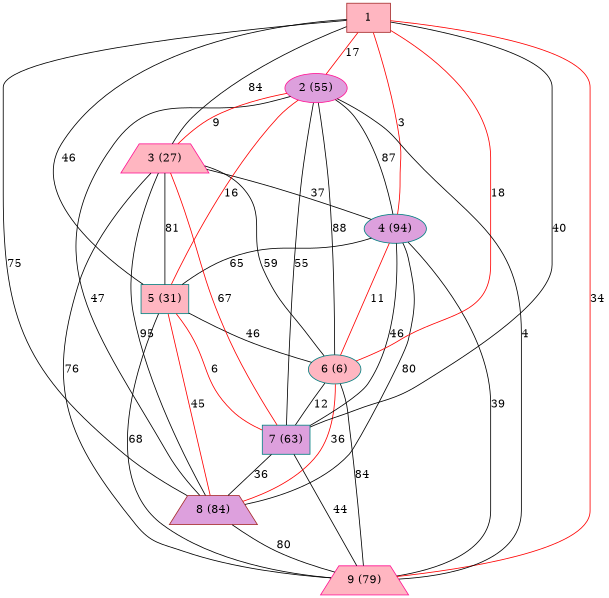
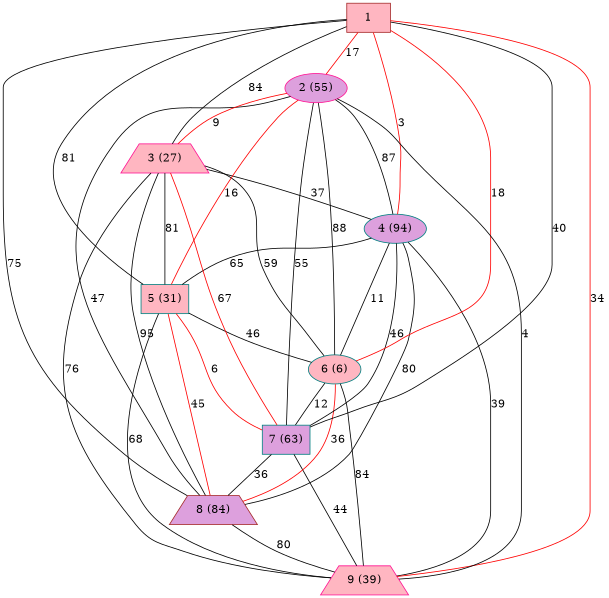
edge "1" -- "5 (31)": label "46" -> "81"
edge "4 (94)" -- "6 (6)": color red -> black
node "9 (79)": label "9 (79)" -> "9 (39)"
